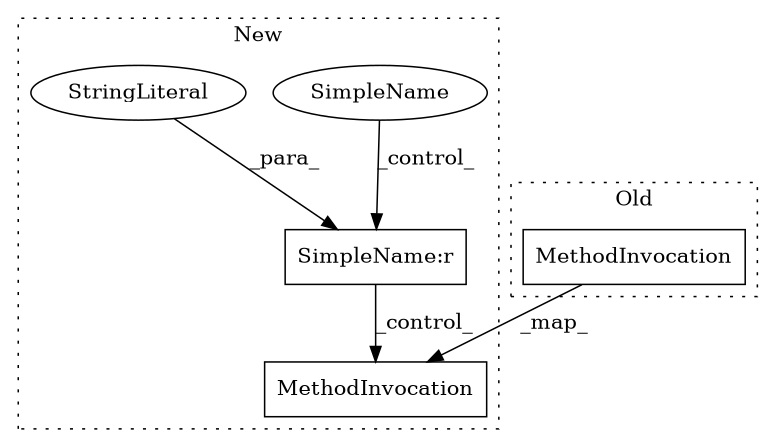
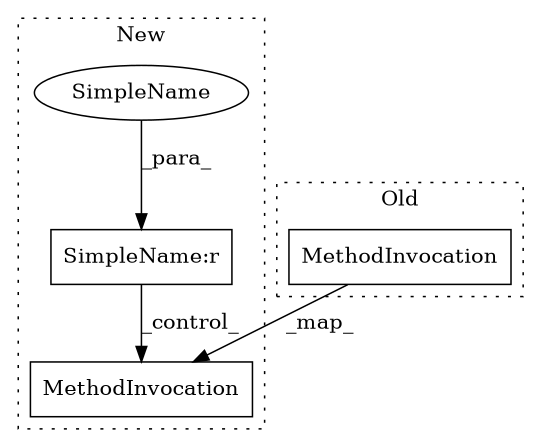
node "StringLiteral": removed
edge "SimpleName" -> "SimpleName:r": label "_control_" -> "_para_"
